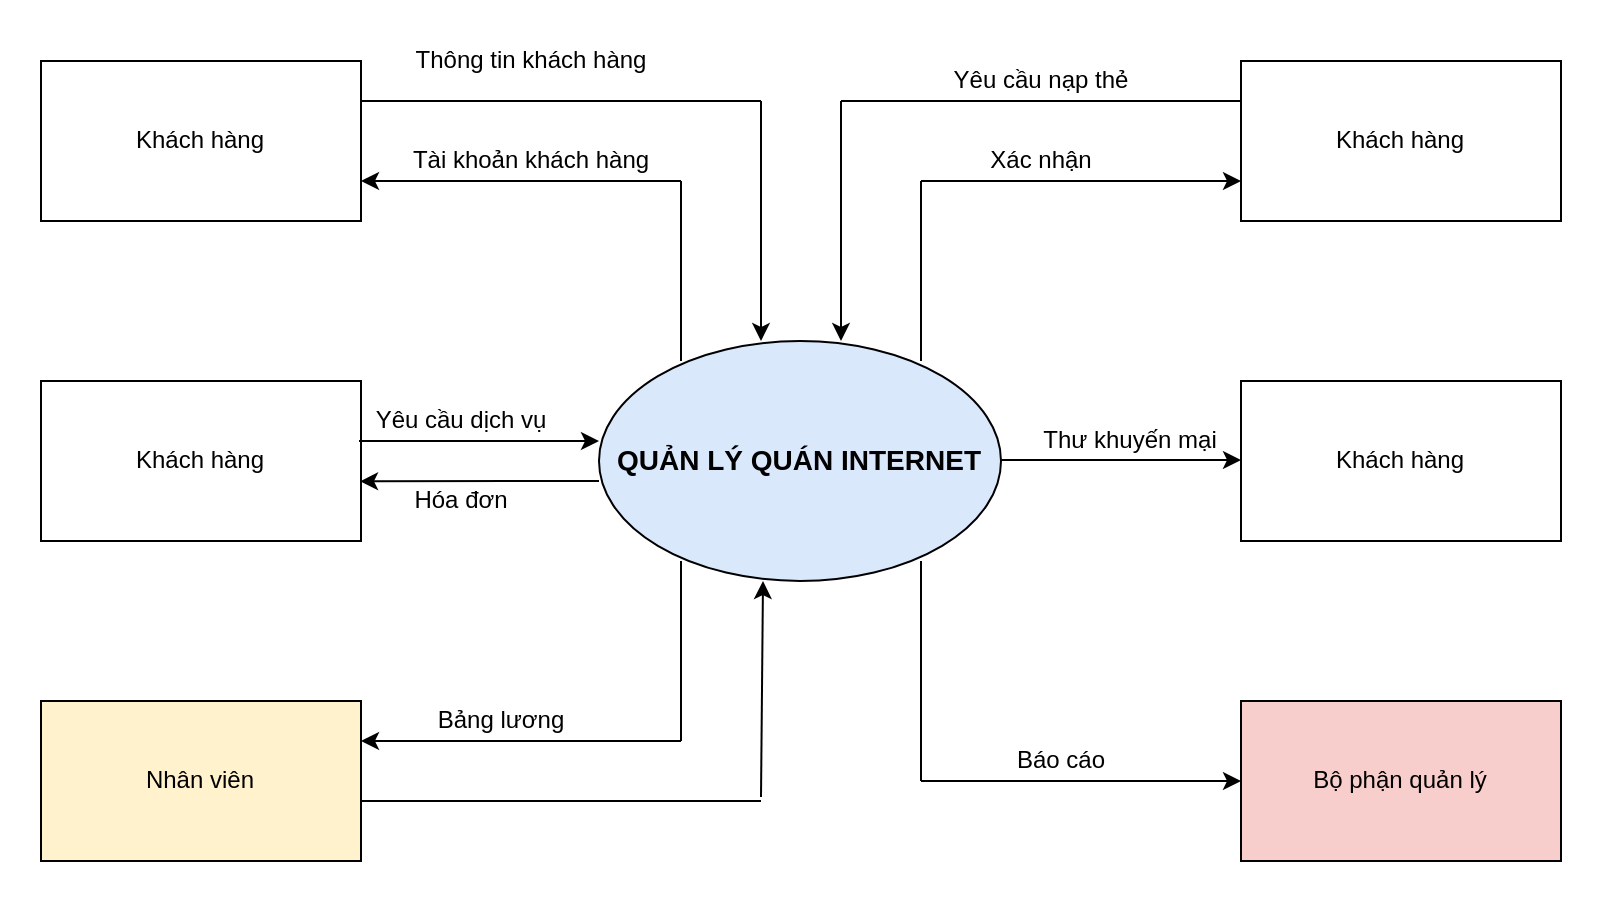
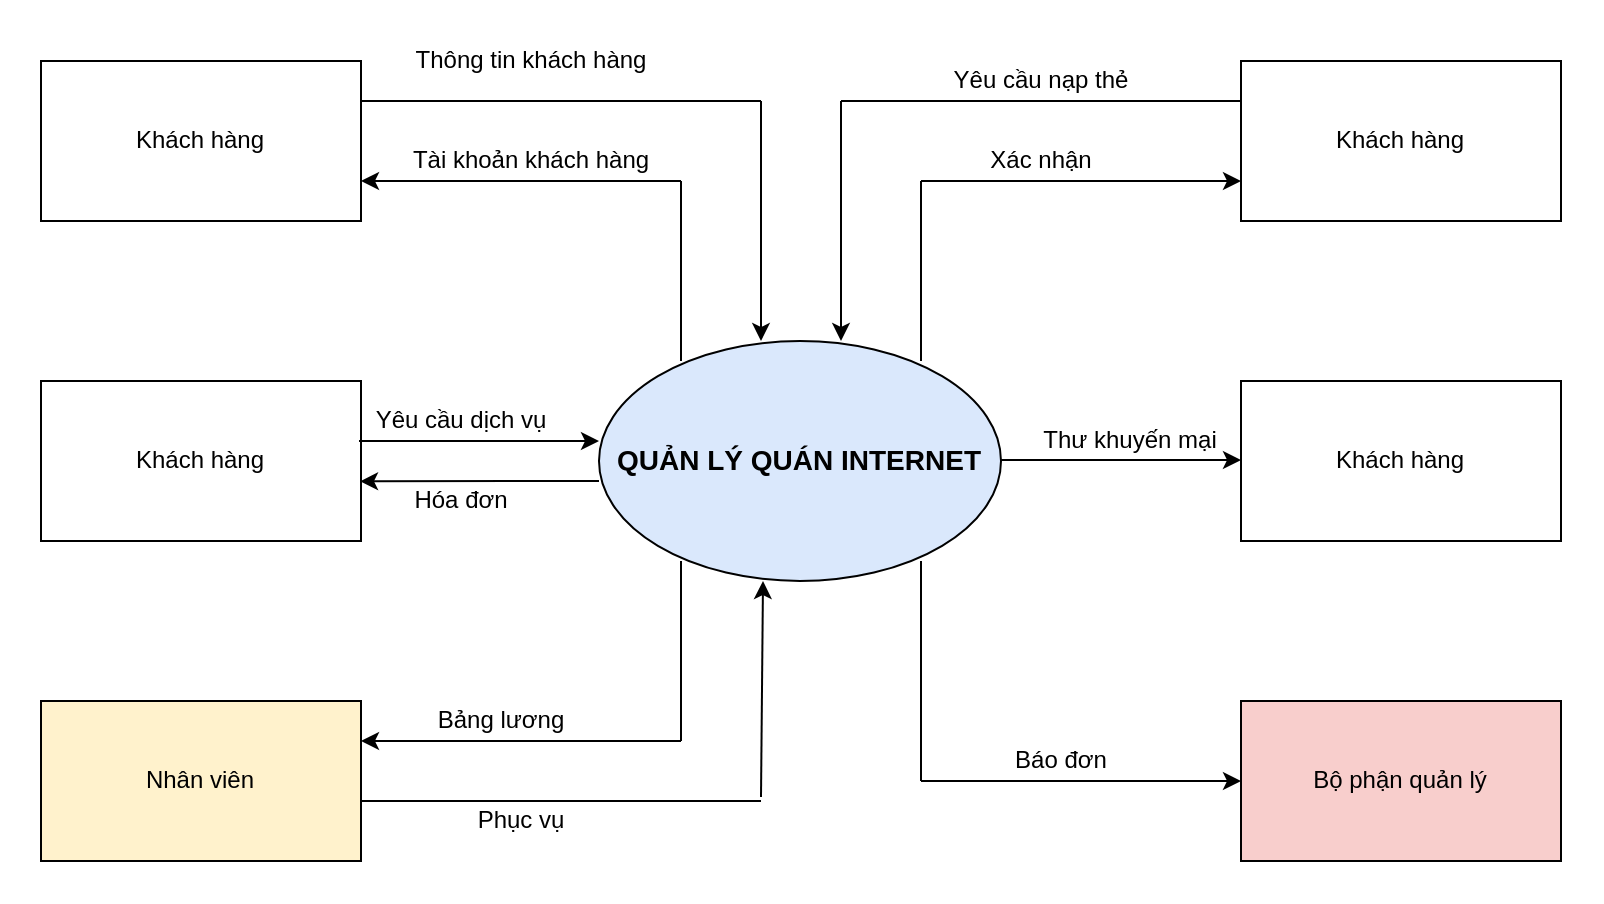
node "Báo cáo": label "Báo cáo" -> "Báo đơn"
node "Phục vụ": added
